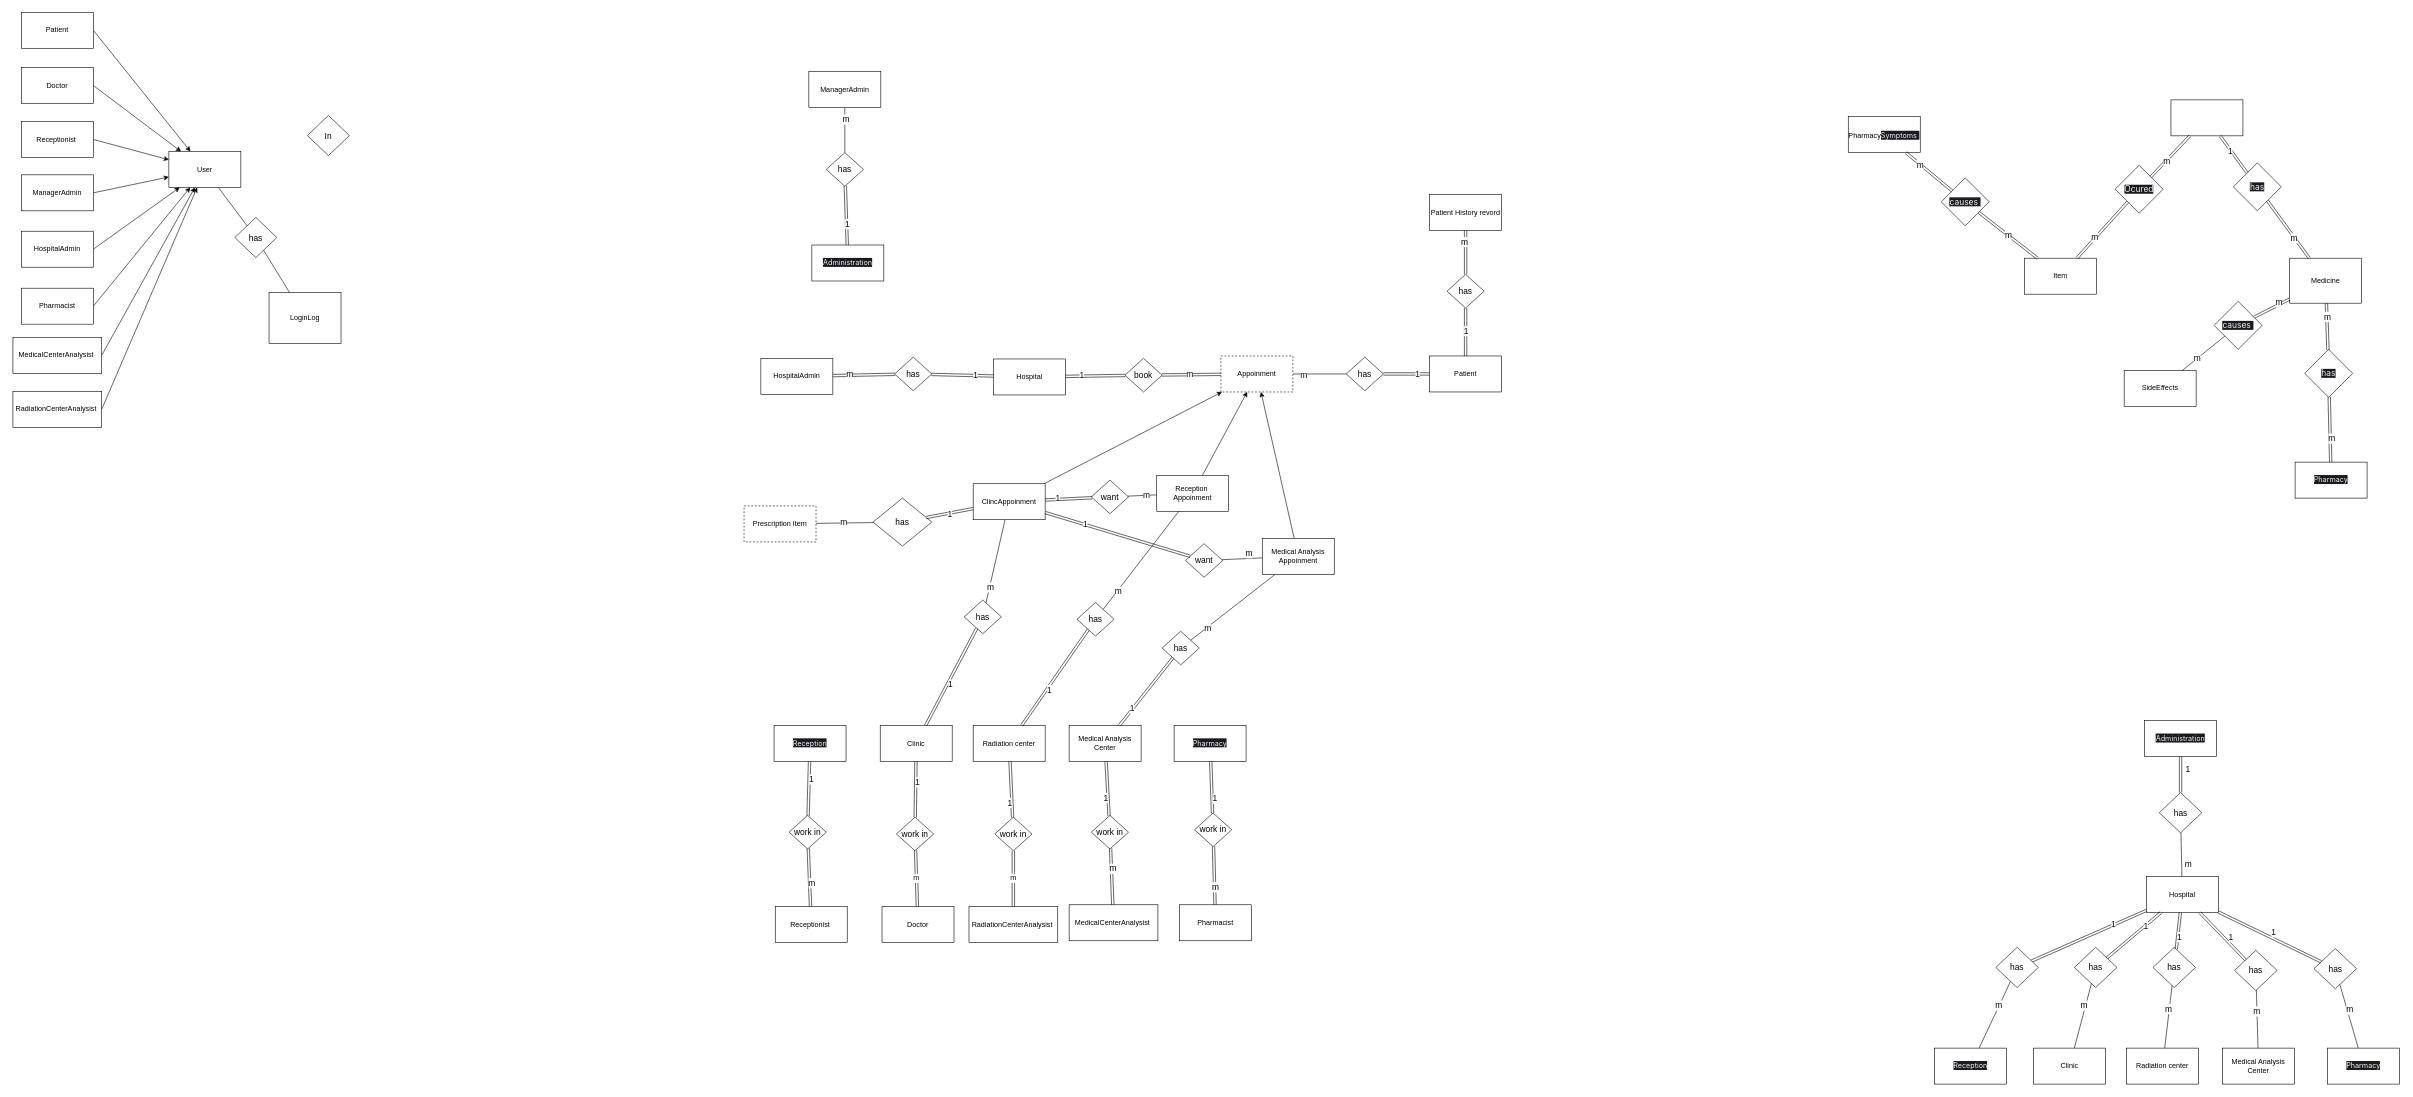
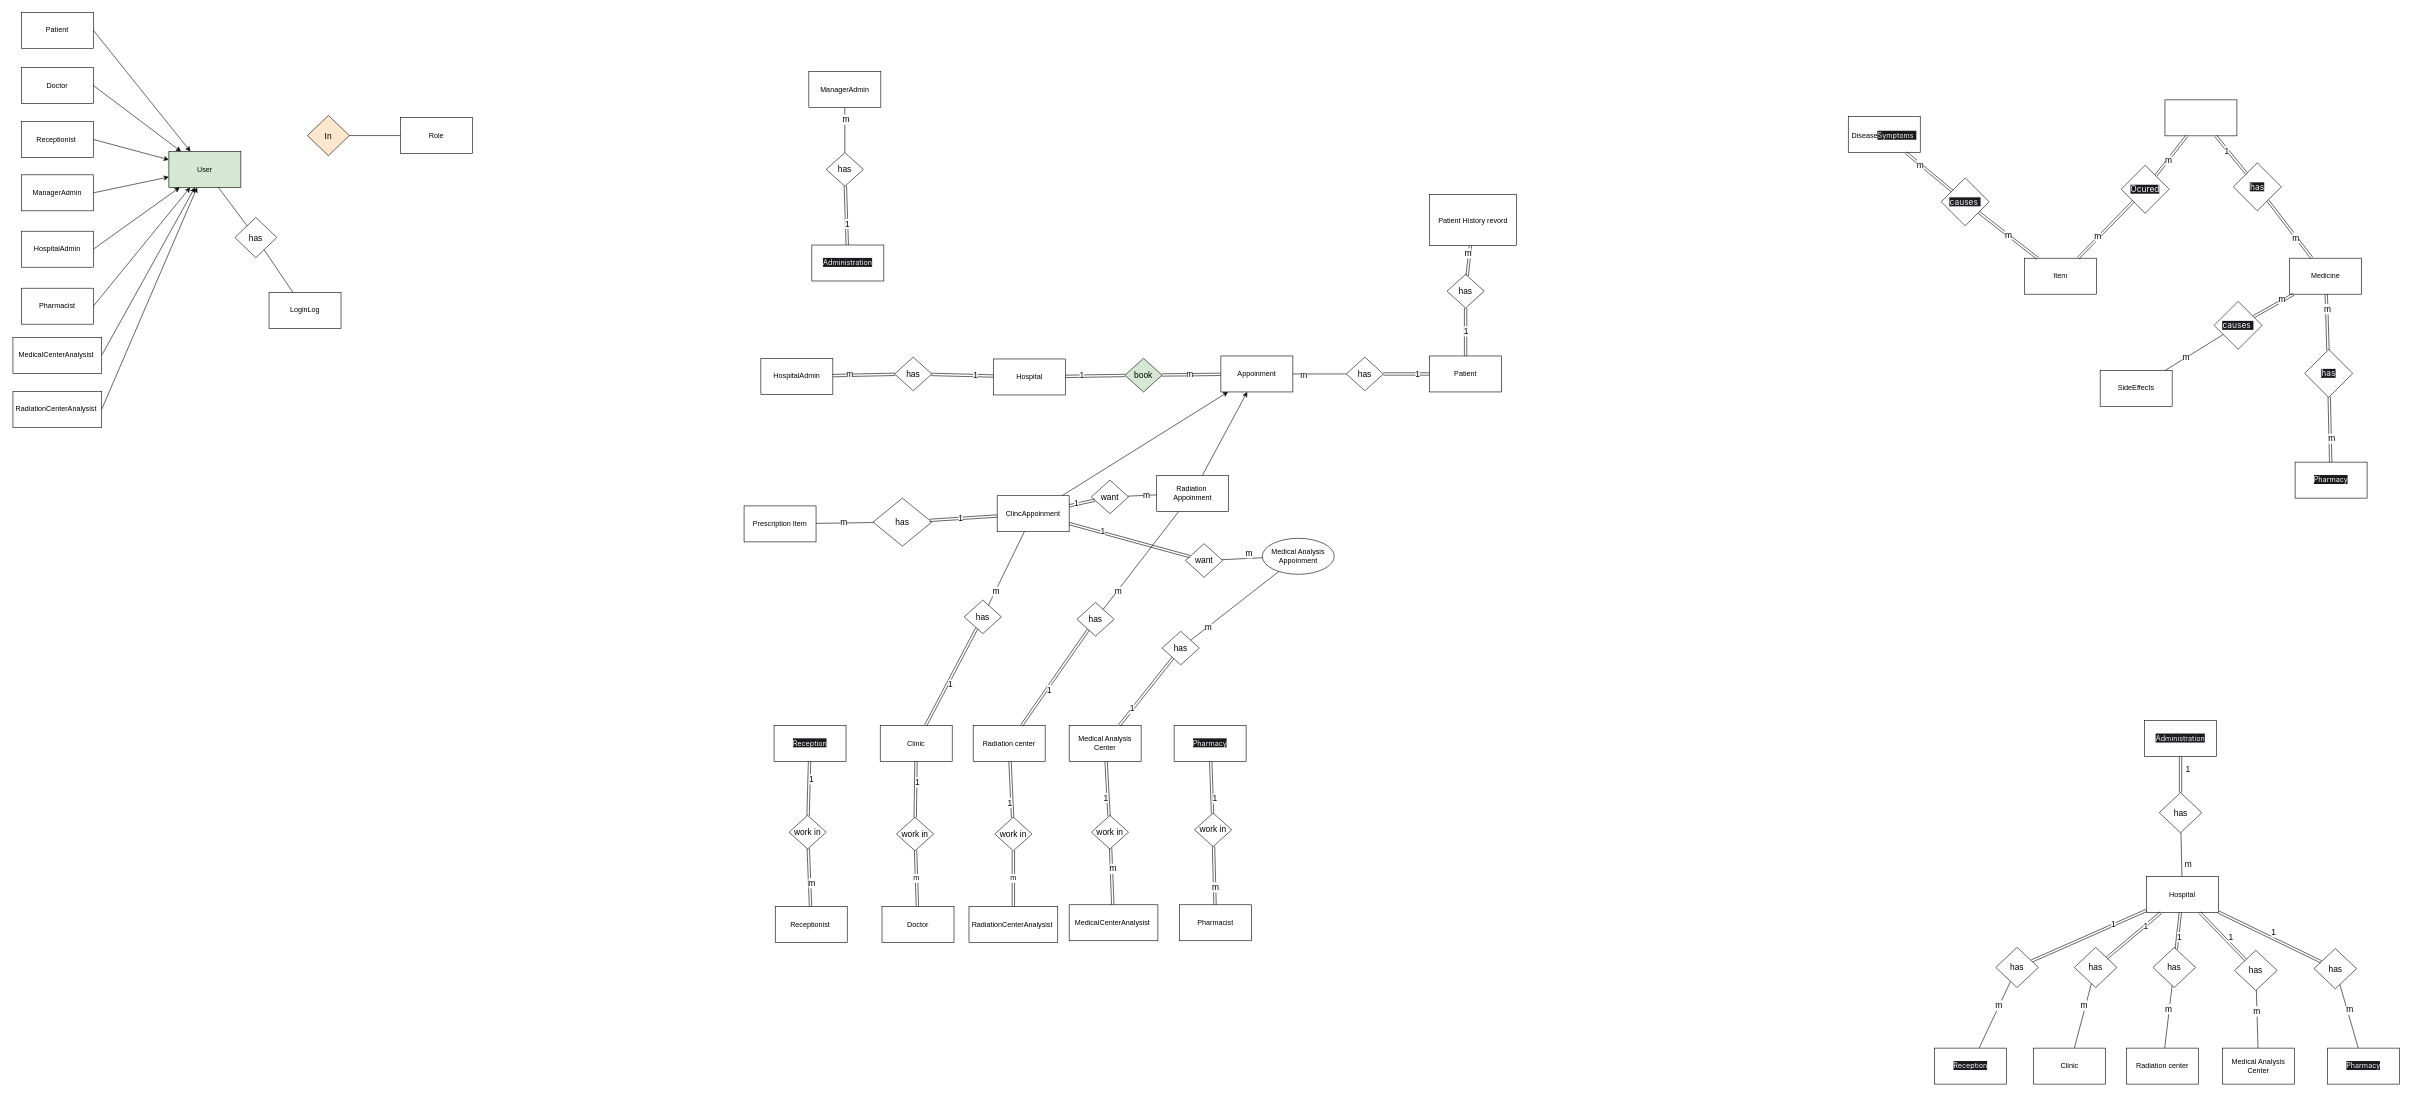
node "EffectiveSubstance": moved (2207, 118) -> (2201, 118)
node "PharmacySymptoms": label "PharmacySymptoms" -> "DiseaseSymptoms"
node "In": fillcolor #ffffff -> #ffe6cc
edge "In" -- "Role": added
node "Role": added
node "User": fillcolor #ffffff -> #d5e8d4
node "Ocured": moved (2139, 189) -> (2145, 189)
node "Patient History revord": size 72x36 -> 87x51
node "Medicine": size 72x45 -> 72x36
node "LoginLog": size 72x51 -> 72x36
node "Appoinment": style dashed -> solid
node "book": fillcolor #ffffff -> #d5e8d4
node "SideEffects": moved (2160, 389) -> (2136, 389)
edge "Medical Analysis Appoinment" -> "Appoinment": removed
node "Reception Appoinment": label "Reception Appoinment" -> "Radiation Appoinment"
node "ClincAppoinment": moved (1009, 502) -> (1033, 514)
node "Prescription Item": style dashed -> solid
node "Medical Analysis Appoinment": shape rectangle -> ellipse
